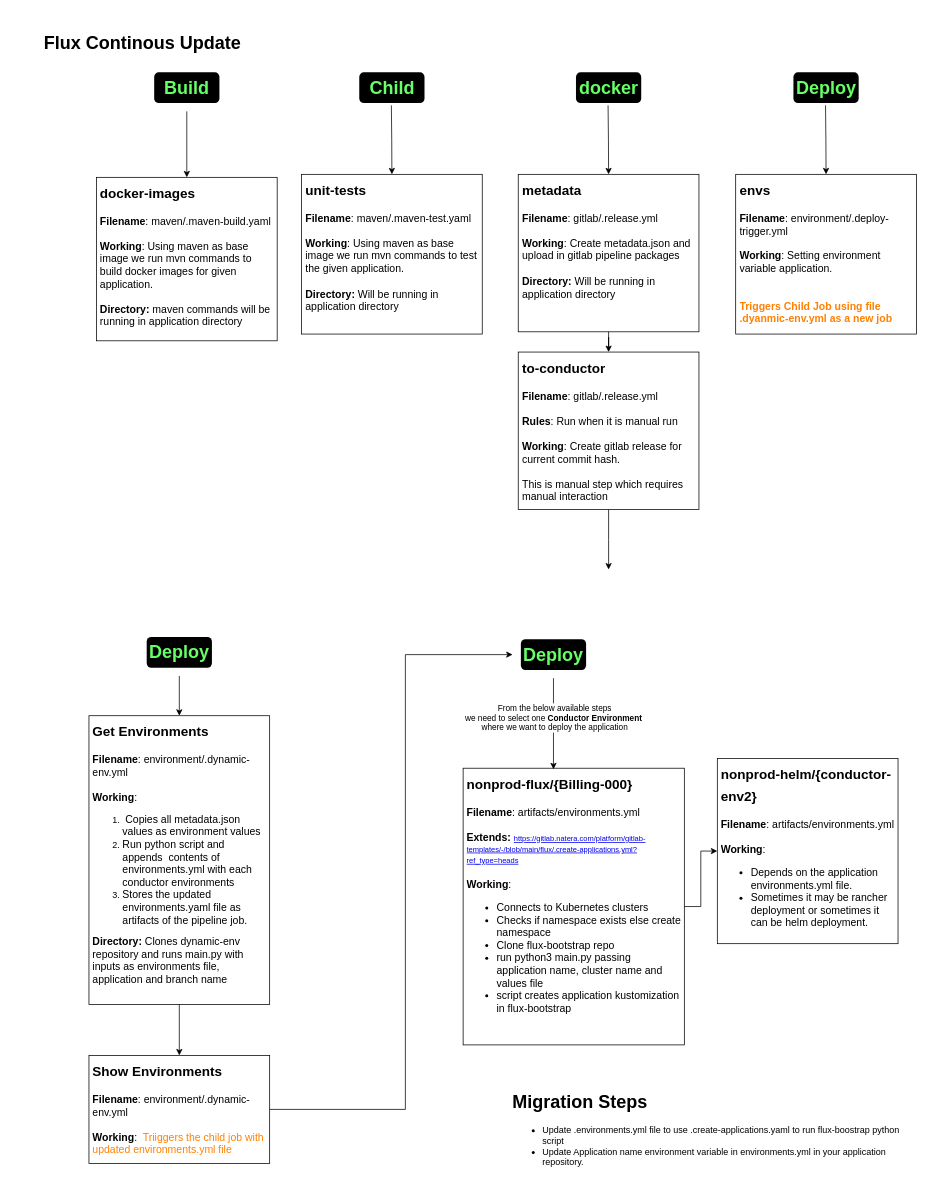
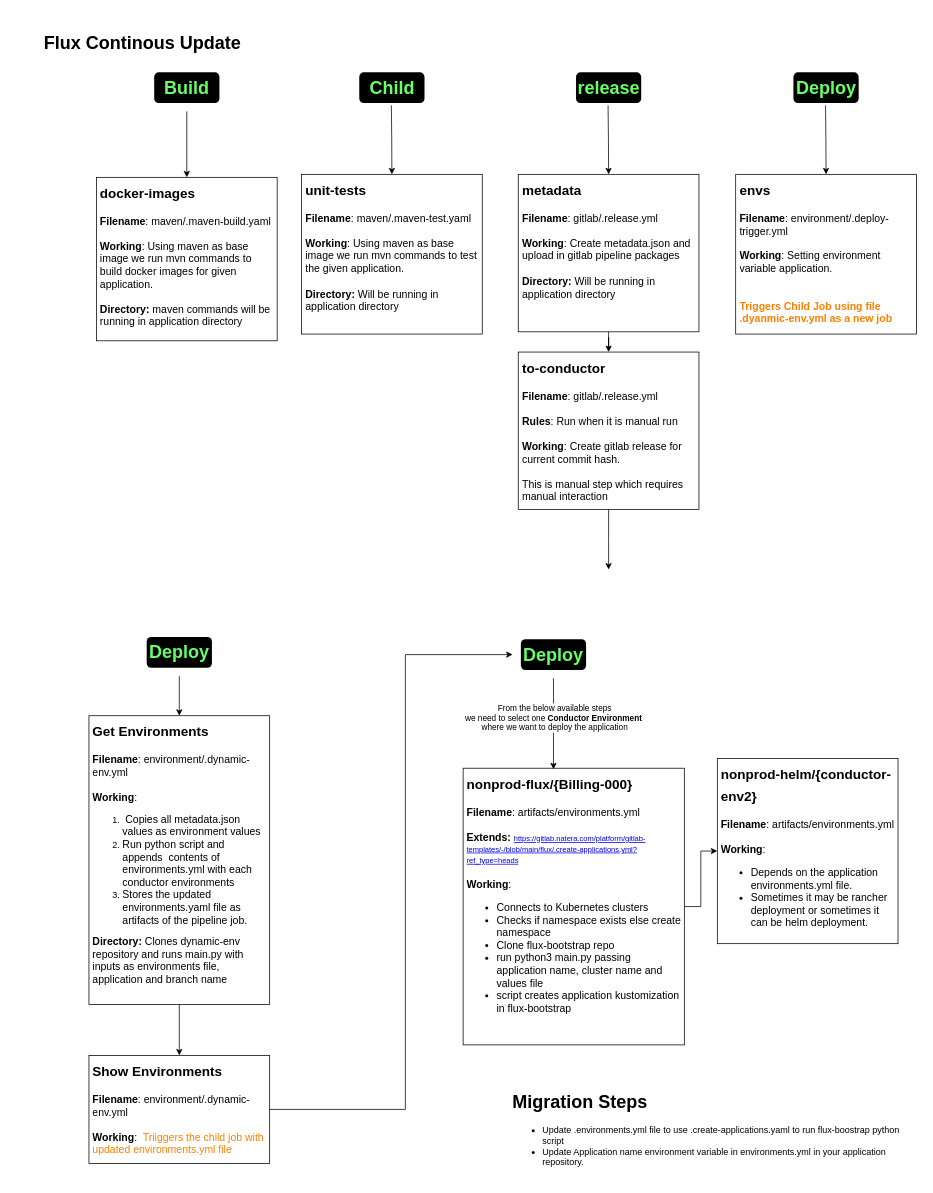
node "docker": label "docker" -> "release"
